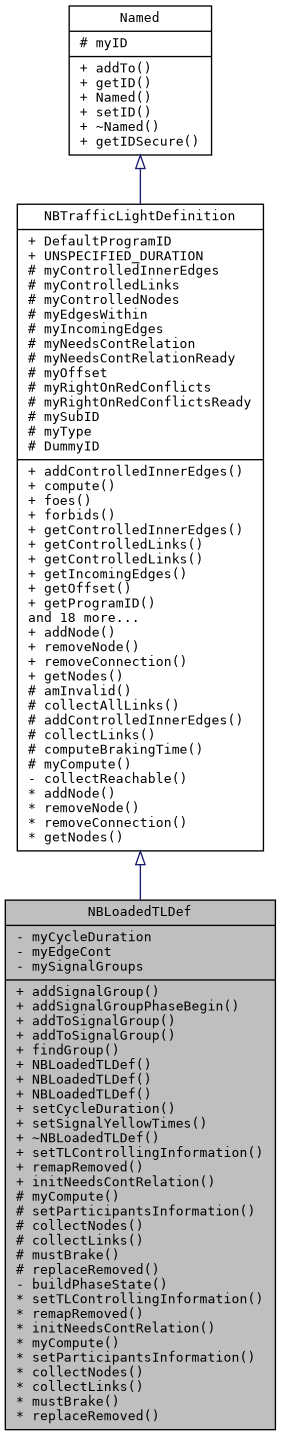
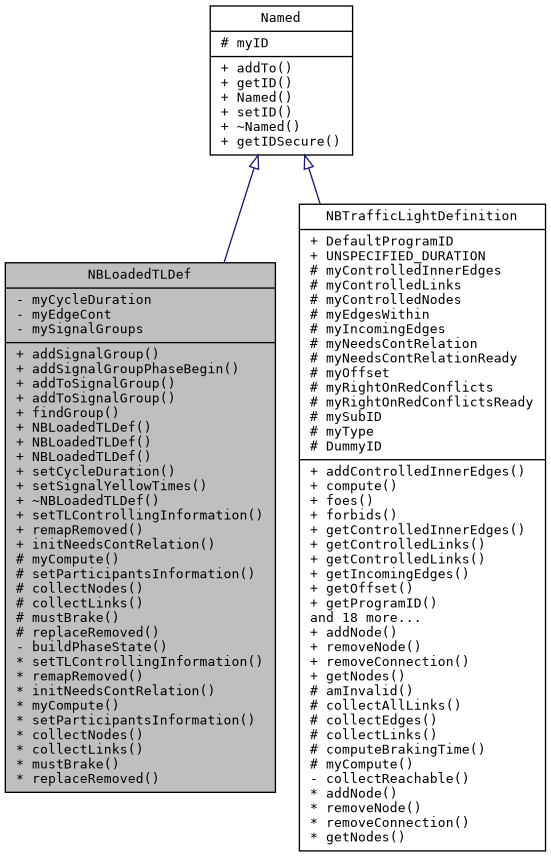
node "NBTrafficLightDefinition": text "# addControlledInnerEdges()" -> "# collectEdges()"
edge "NBLoadedTLDef" -> "NBTrafficLightDefinition": now "NBLoadedTLDef" -> "Named"
